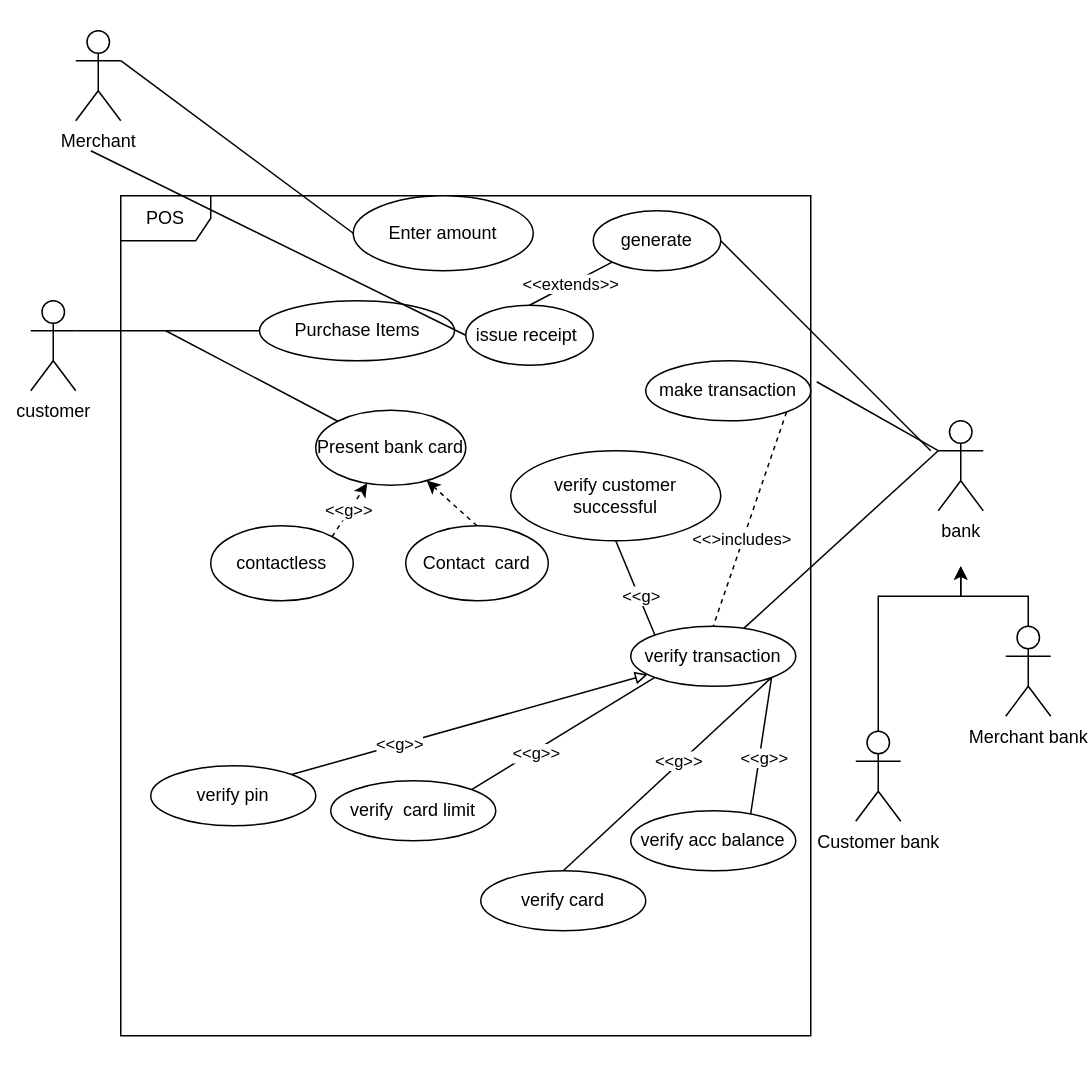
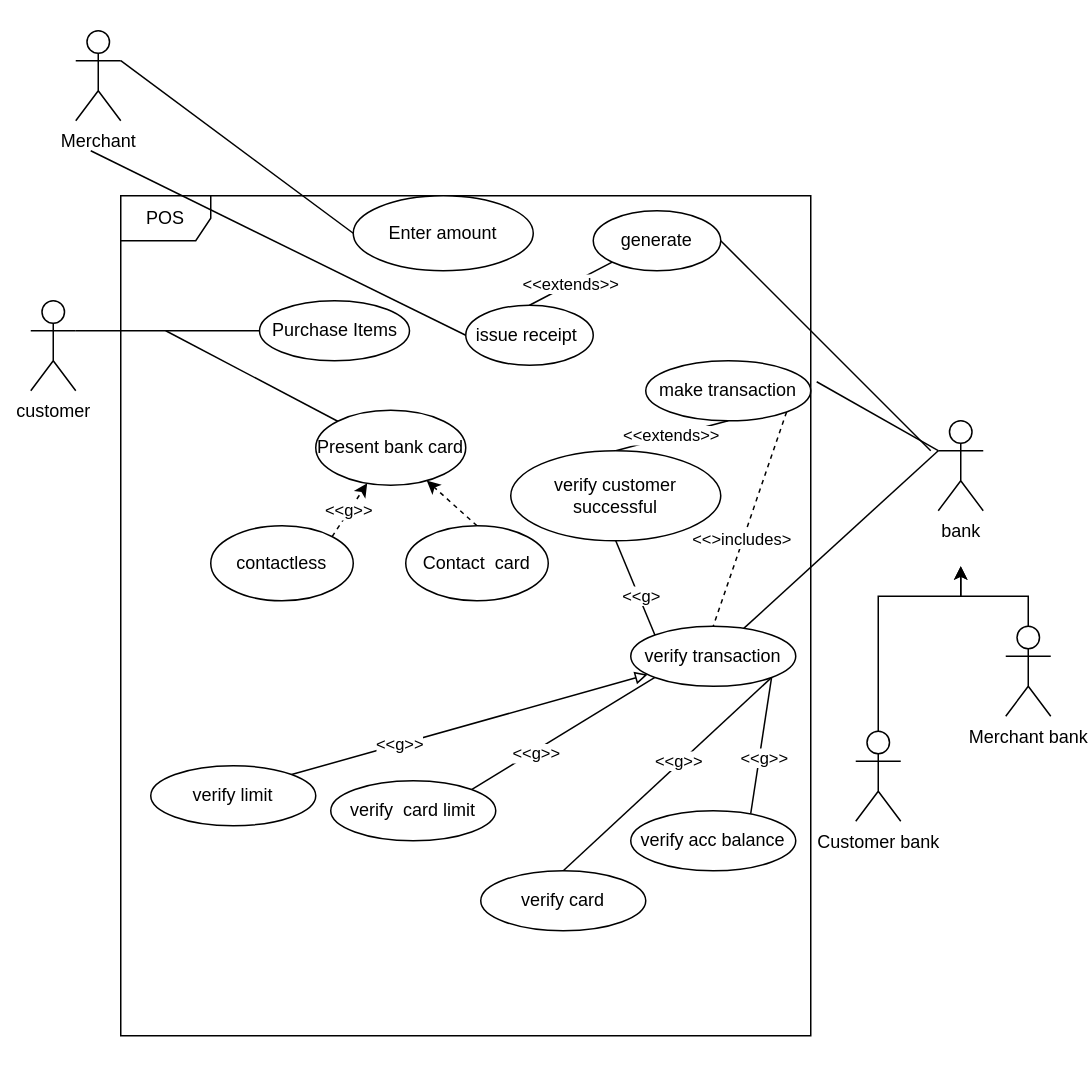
node "Purchase Items": size 195x60 -> 150x60
edge "make transaction" -- "verify customer successful": added, label "<<extends>>"
node "verify pin": label "verify pin" -> "verify limit"
